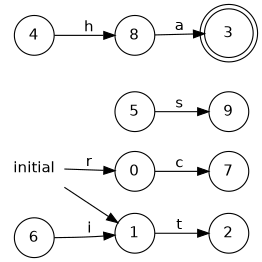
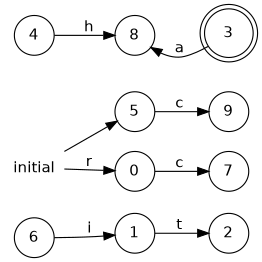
edge "8" -> "3": reversed
edge "5" -> "9": label "s" -> "c"
edge "initial" -> "1": now "initial" -> "5"
